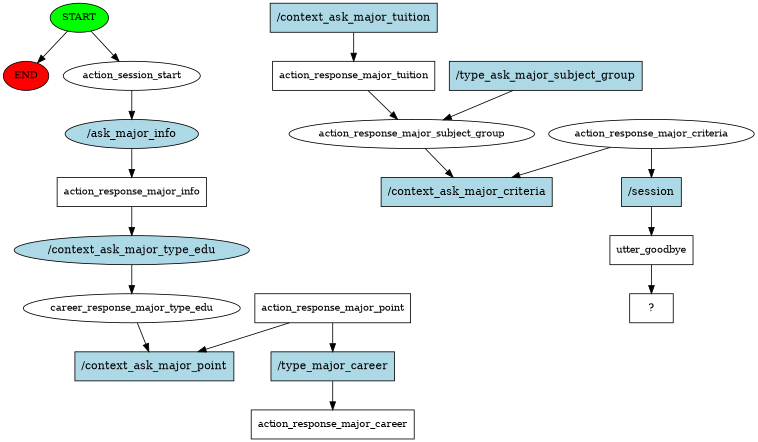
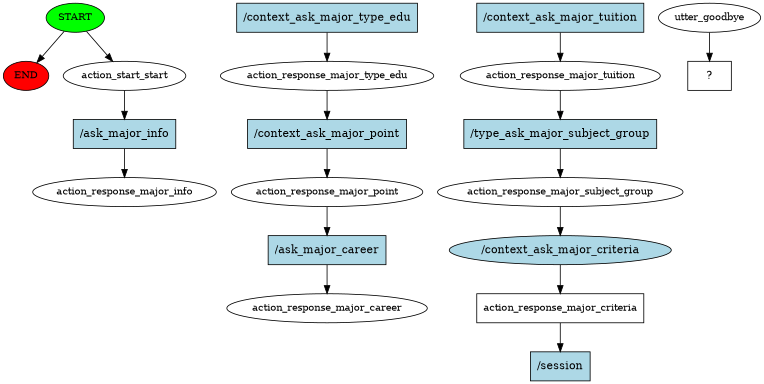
node "action_session_start": label "action_session_start" -> "action_start_start"
node "action_response_major_tuition": shape box -> ellipse
edge "action_response_major_tuition" -> "action_response_major_subject_group": now "action_response_major_tuition" -> "/type_ask_major_subject_group"
node "/ask_major_info": shape ellipse -> box
node "action_response_major_criteria": shape ellipse -> box
edge "action_response_major_criteria" -> "/context_ask_major_criteria": reversed
node "action_response_major_info": shape box -> ellipse
node "/context_ask_major_criteria": shape box -> ellipse
edge "action_response_major_info" -> "/context_ask_major_type_edu": removed
edge "/session" -> "utter_goodbye": removed
node "/context_ask_major_type_edu": shape ellipse -> box
node "utter_goodbye": shape box -> ellipse
node "career_response_major_type_edu": label "career_response_major_type_edu" -> "action_response_major_type_edu"
node "action_response_major_point": shape box -> ellipse
edge "action_response_major_point" -> "/context_ask_major_point": reversed
node "/type_major_career": label "/type_major_career" -> "/ask_major_career"
node "action_response_major_career": shape box -> ellipse
